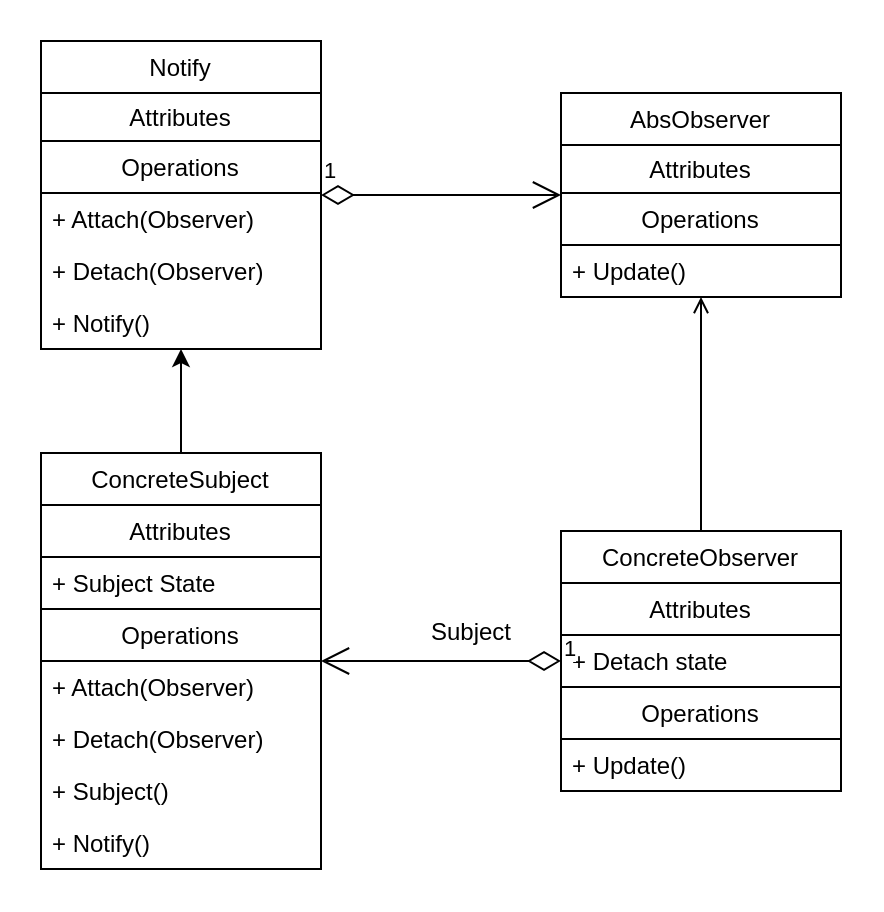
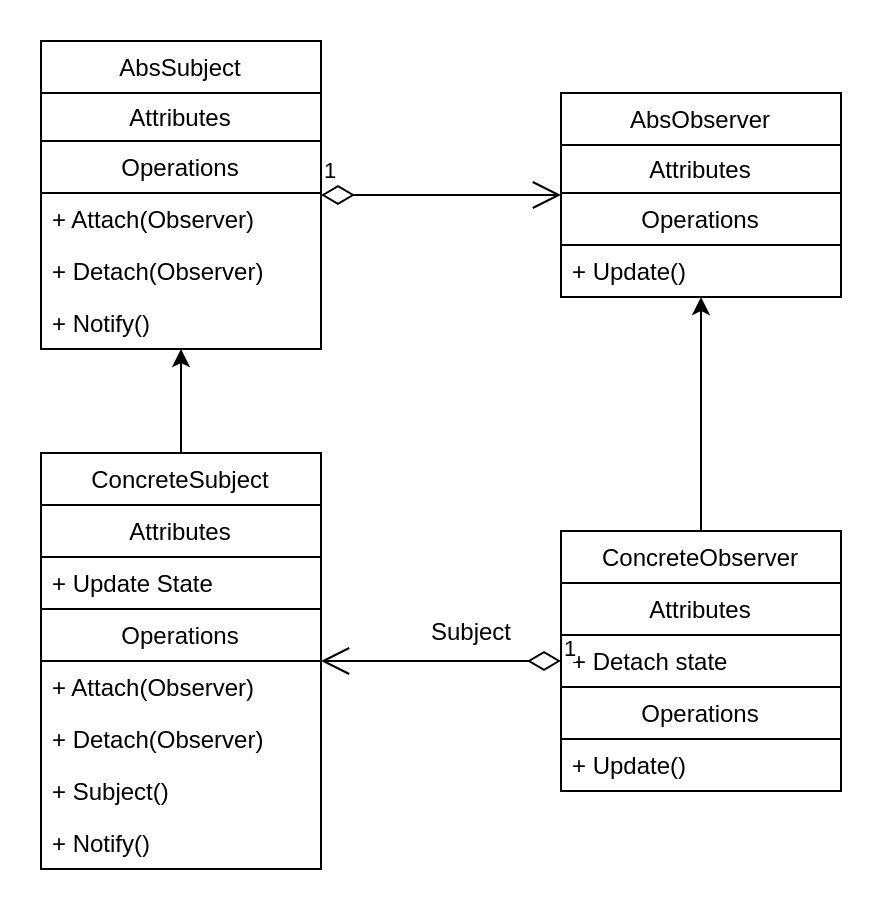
node "Notify": label "Notify" -> "AbsSubject"
edge "ConcreteObserver" -> "AbsObserver": arrowhead open -> classic
node "+ Subject State": label "+ Subject State" -> "+ Update State"
